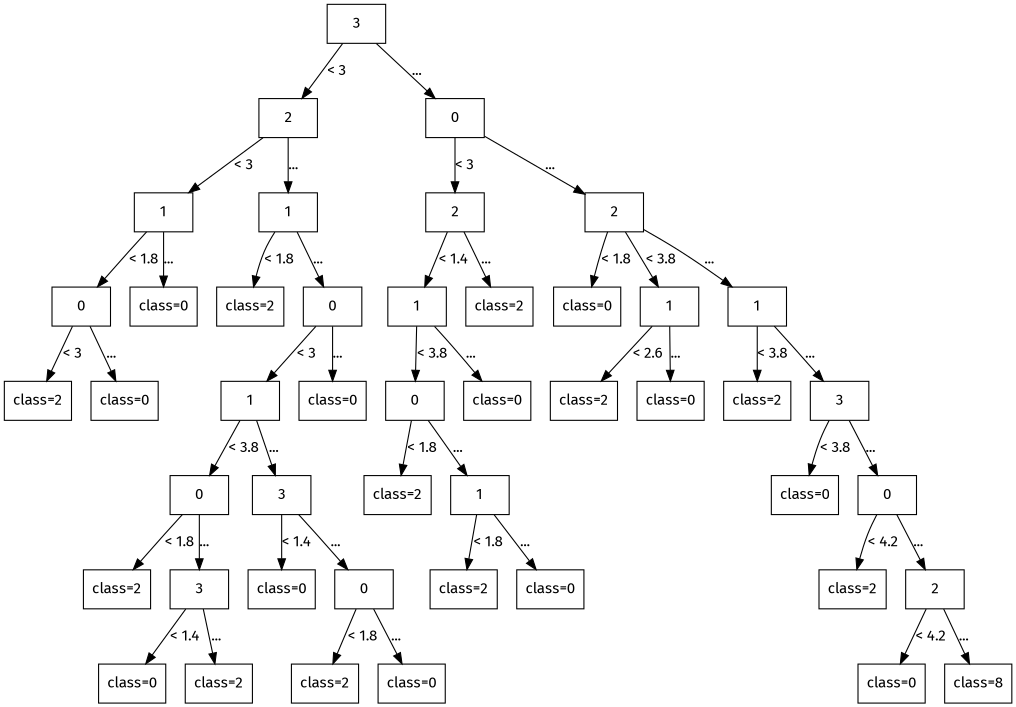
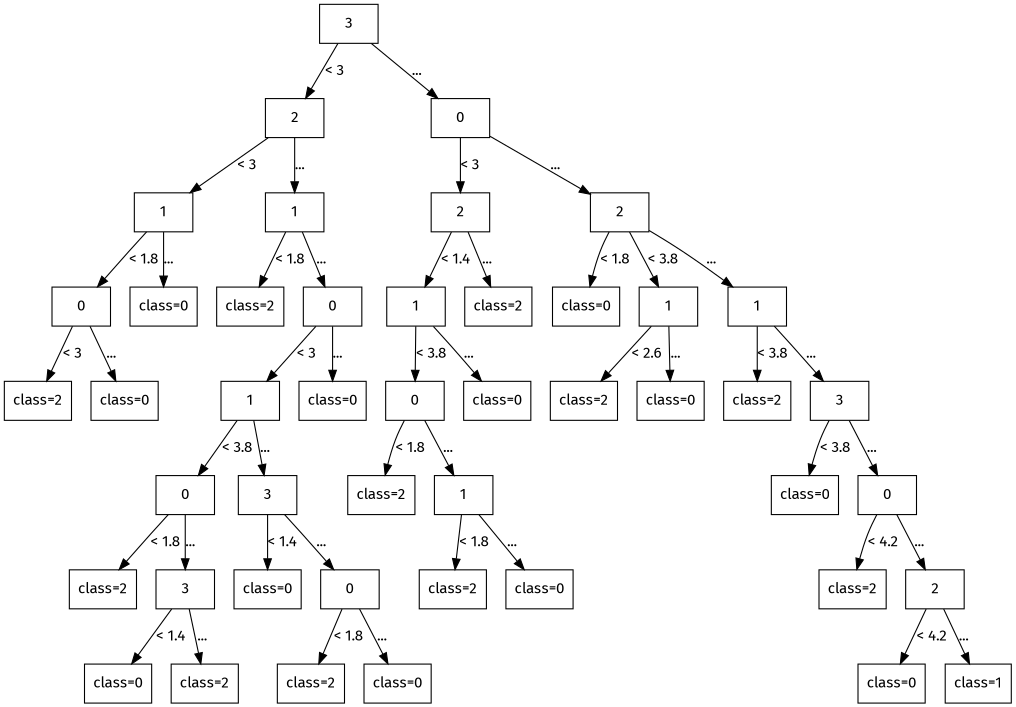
node "class=8": label "class=8" -> "class=1"
